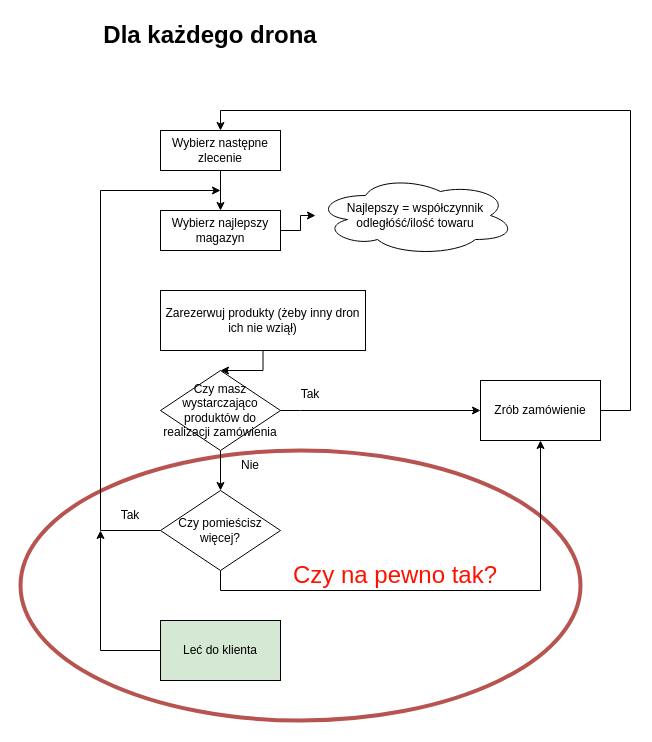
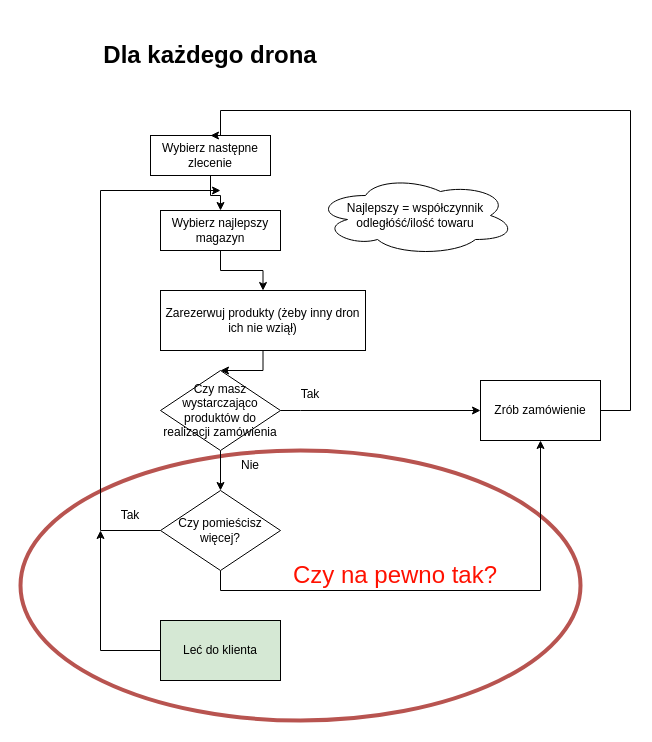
node "Dla każdego drona": moved (211, 36) -> (211, 56)
node "Wybierz następne zlecenie": moved (221, 151) -> (211, 156)
edge "Wybierz najlepszy magazyn" -> "Najlepszy = współczynnik odległóść/ilość towaru": now "Wybierz najlepszy magazyn" -> "Zarezerwuj produkty (żeby inny dron ich nie wziął)"
